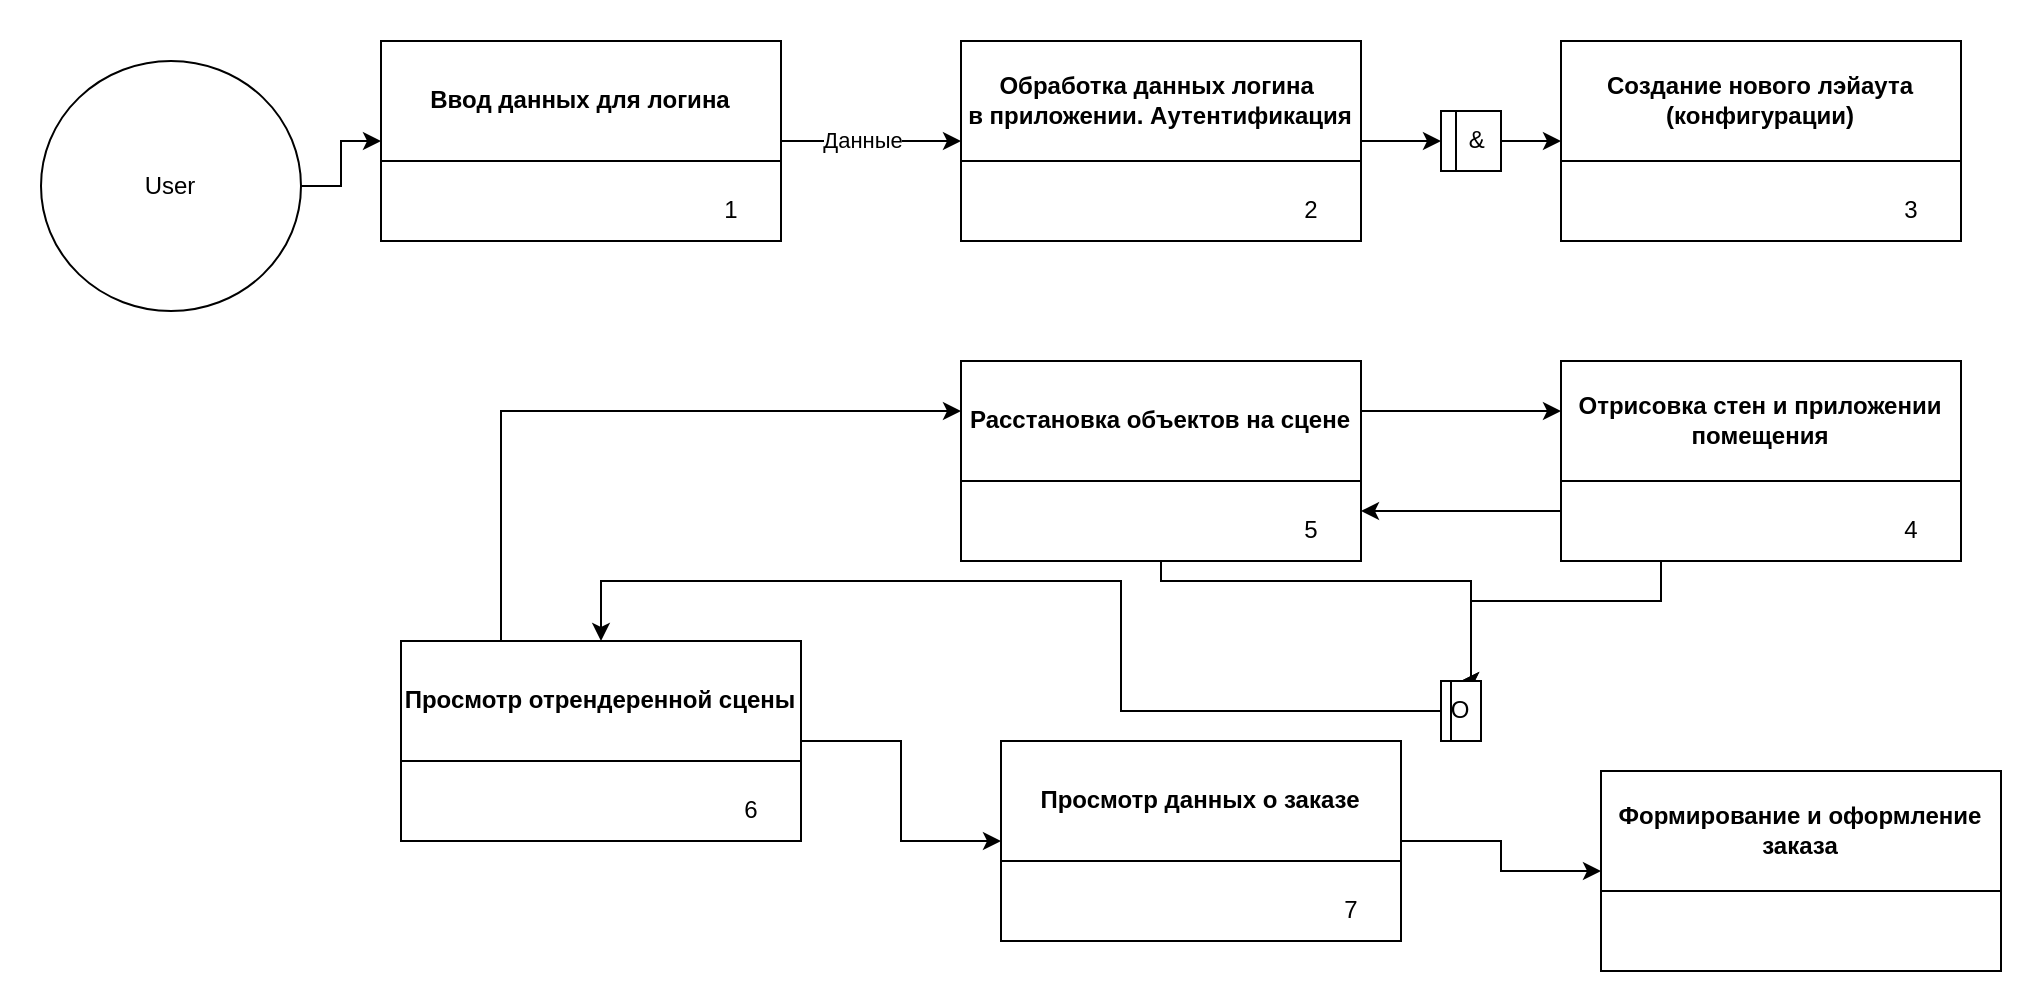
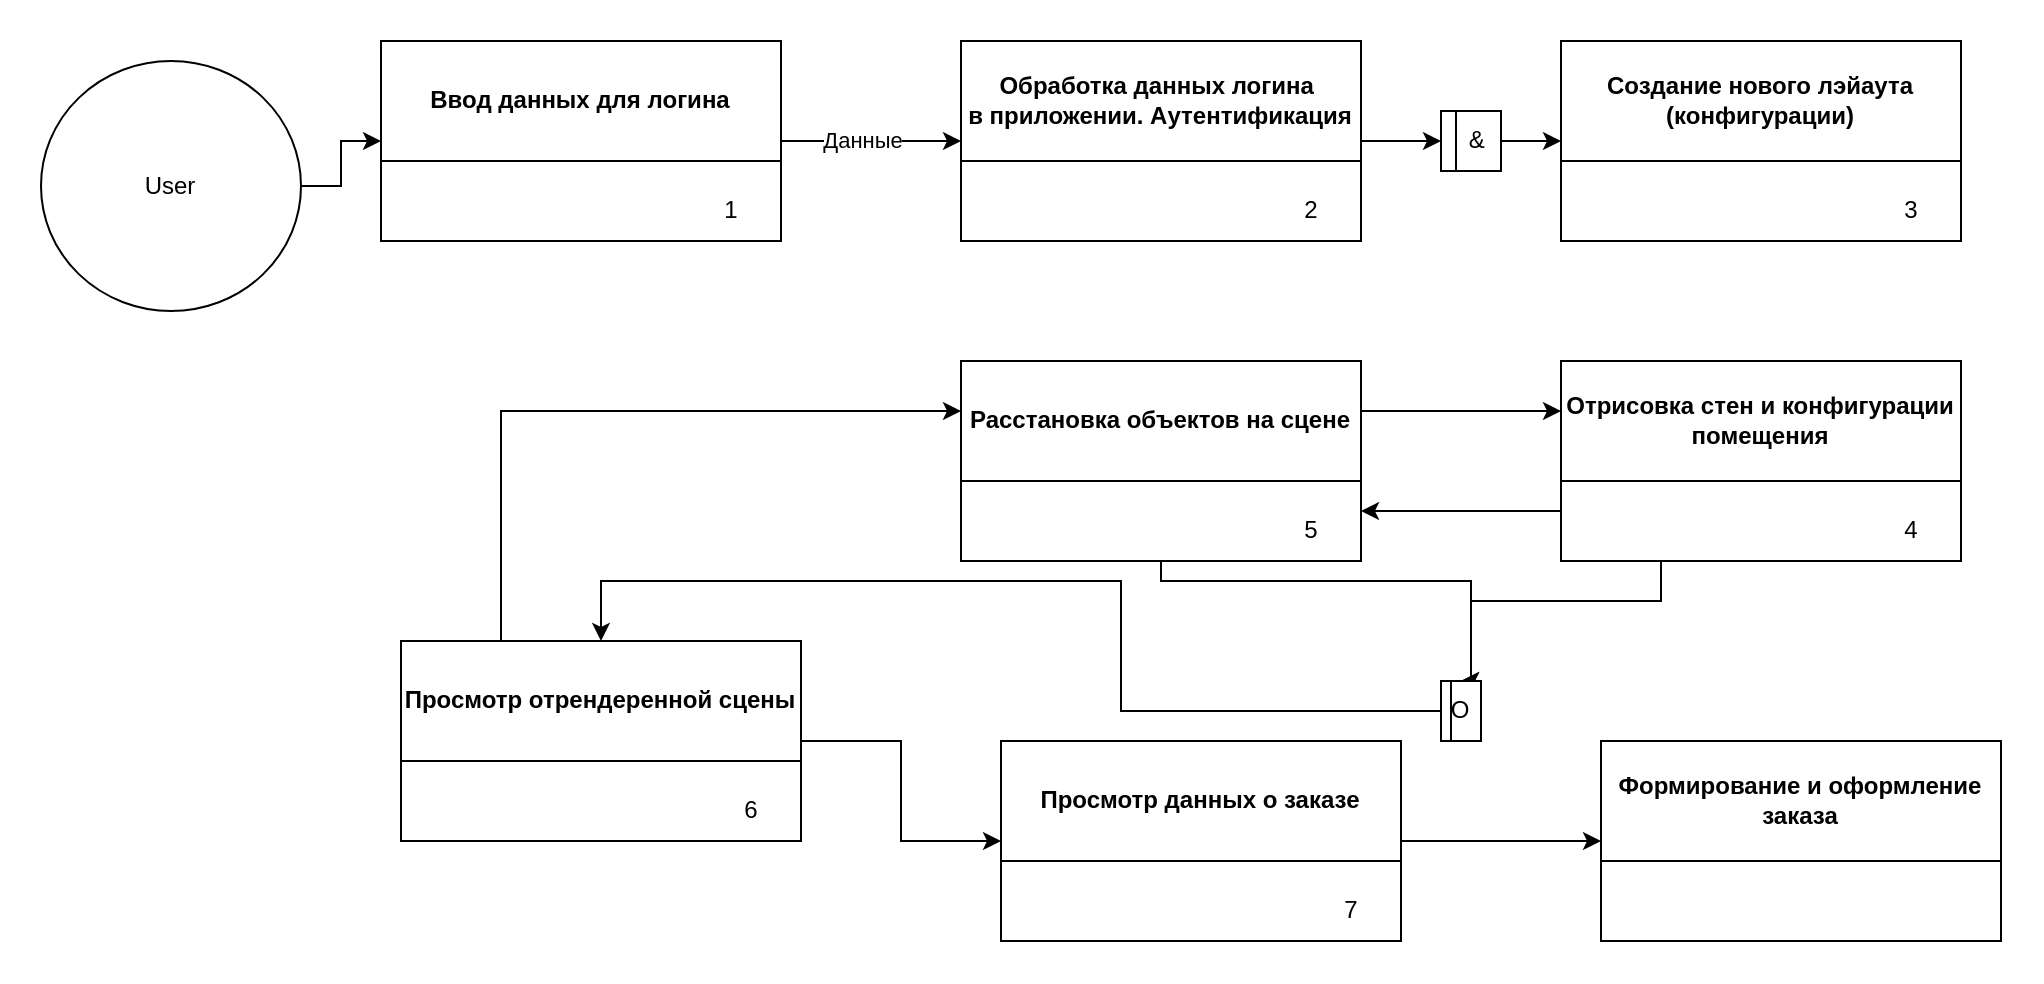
node "Отрисовка стен и приложении помещения": label "Отрисовка стен и приложении помещения" -> "Отрисовка стен и конфигурации помещения"
node "Формирование и оформление заказа": moved (1801, 871) -> (1801, 841)
